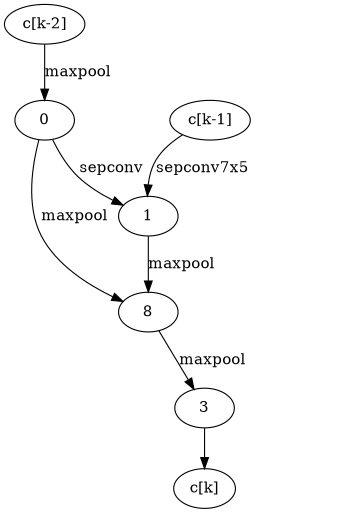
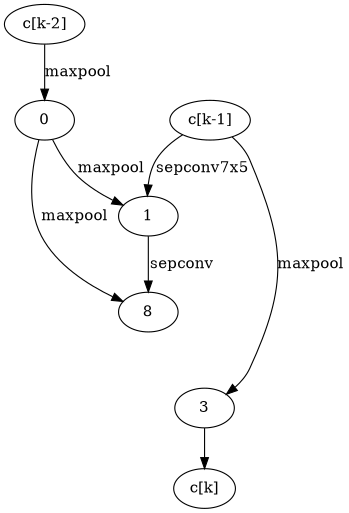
edge "0" -> "1": label "sepconv" -> "maxpool"
edge "1" -> "8": label "maxpool" -> "sepconv"
edge "8" -> "3": now "c[k-1]" -> "3"
